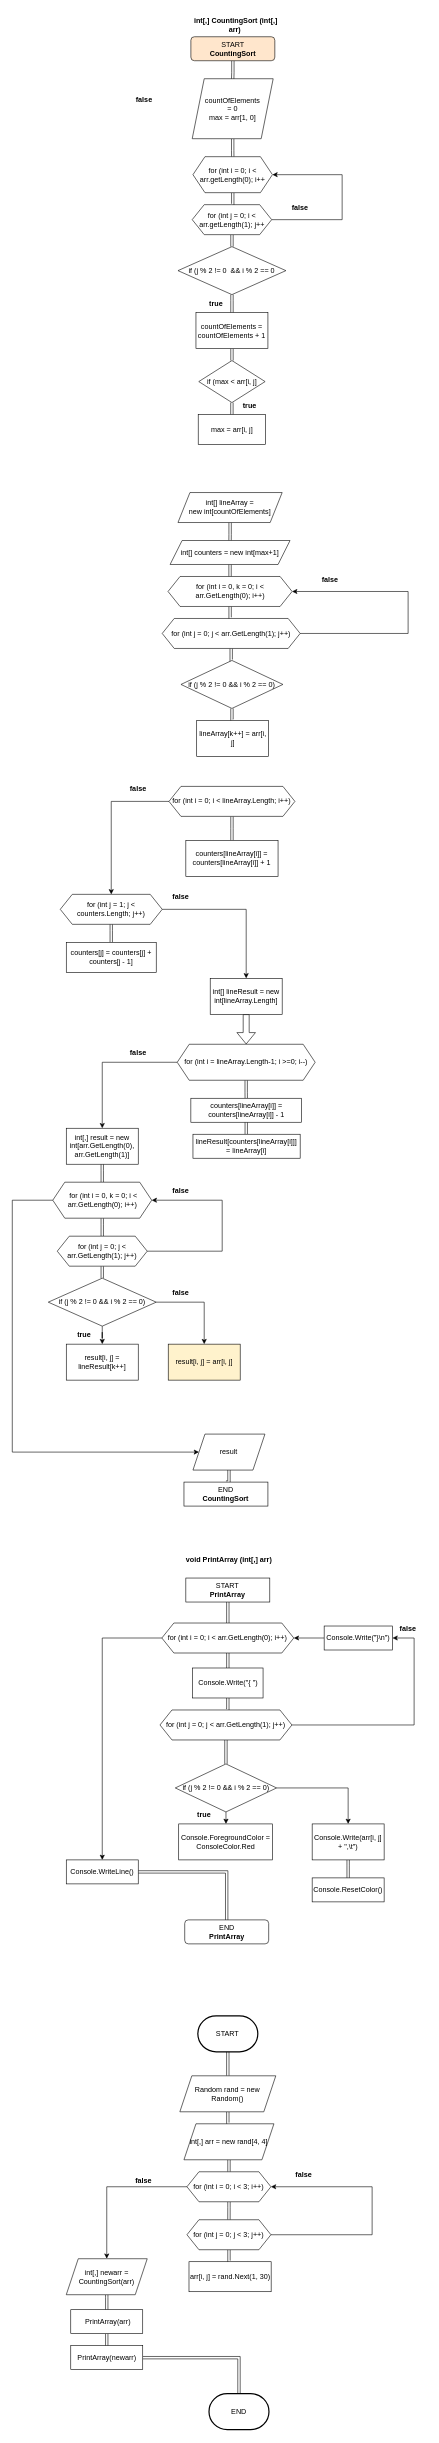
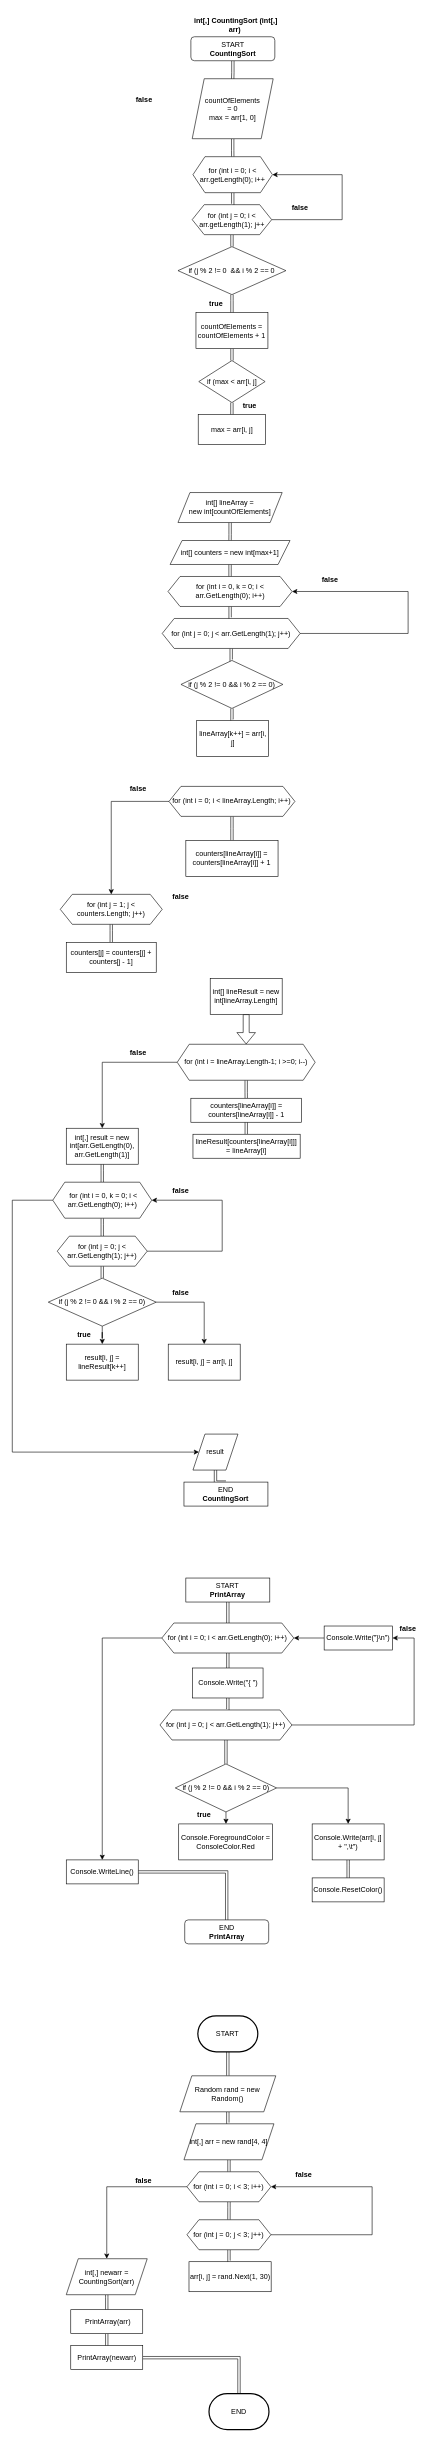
node "START CountingSort": fillcolor #ffe6cc -> #ffffff
edge "for (int j = 1; j < counters.Length; j++)" -> "int[] lineResult = new int[lineArray.Length]": removed
node "result[i, j] = arr[i, j]": fillcolor #fff2cc -> #ffffff
node "result": size 72x36 -> 45x36
node "void PrintArray (int[,] arr)": removed
